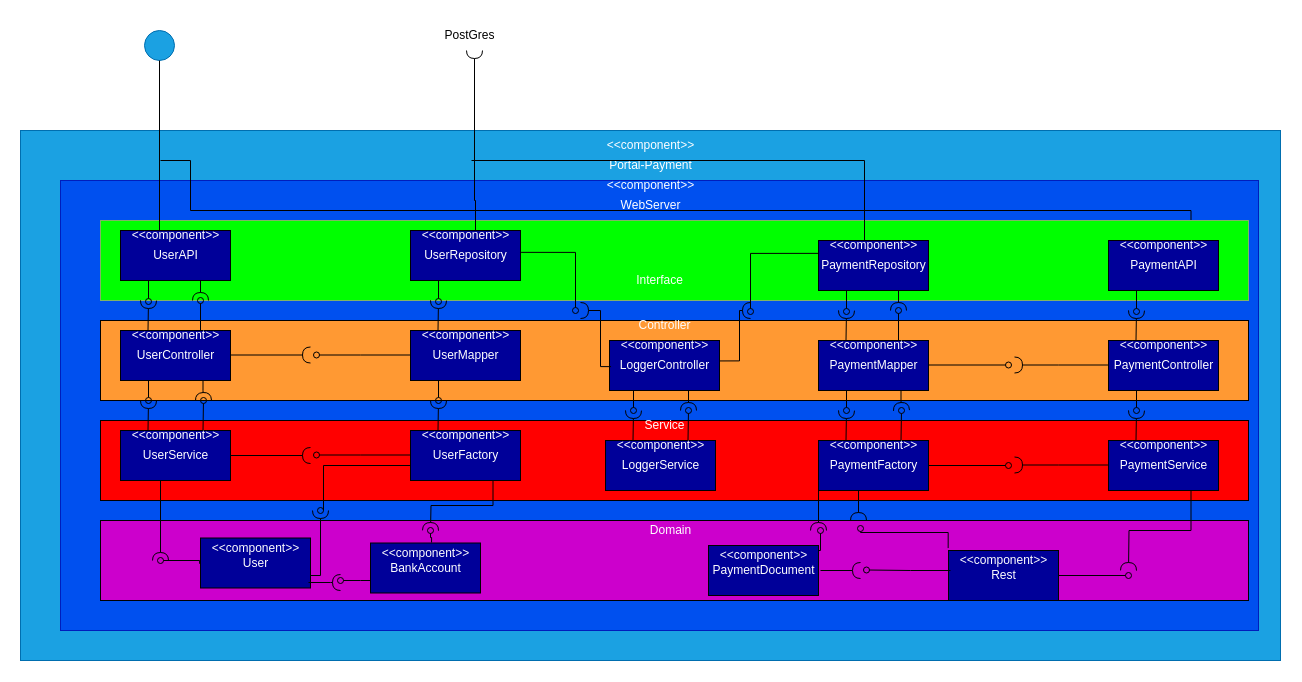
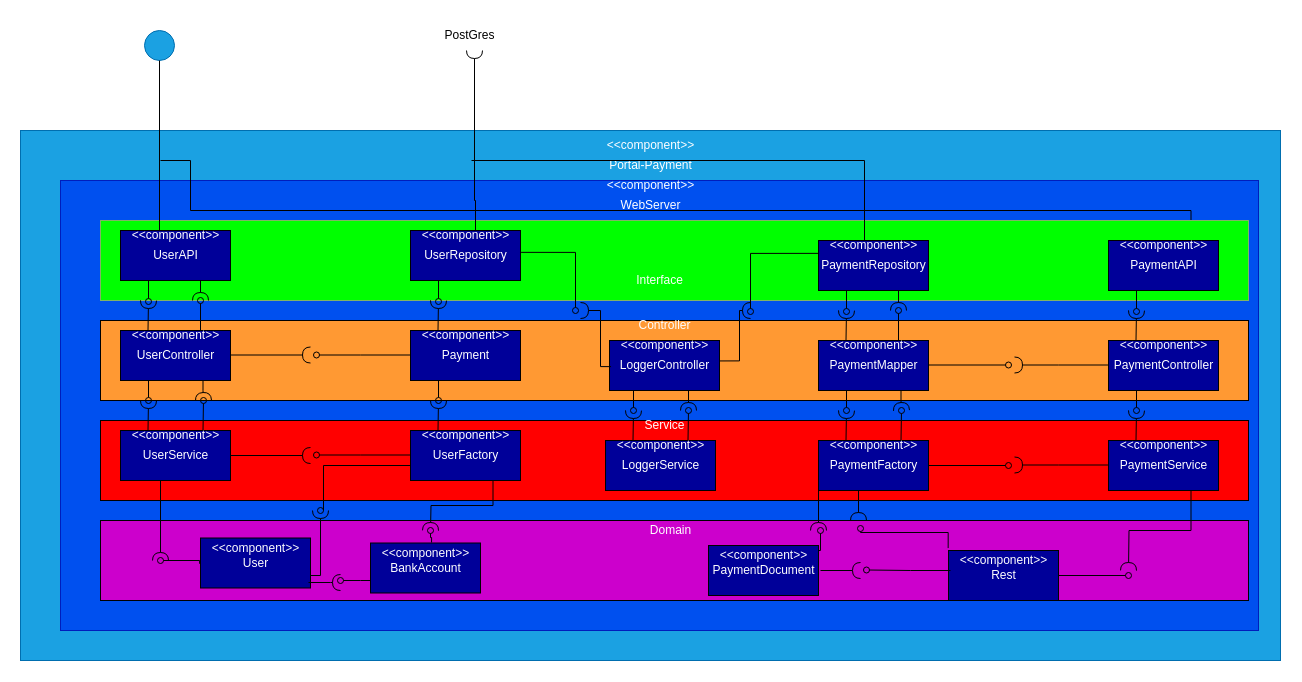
node "UserMapper": label "UserMapper" -> "Payment"
